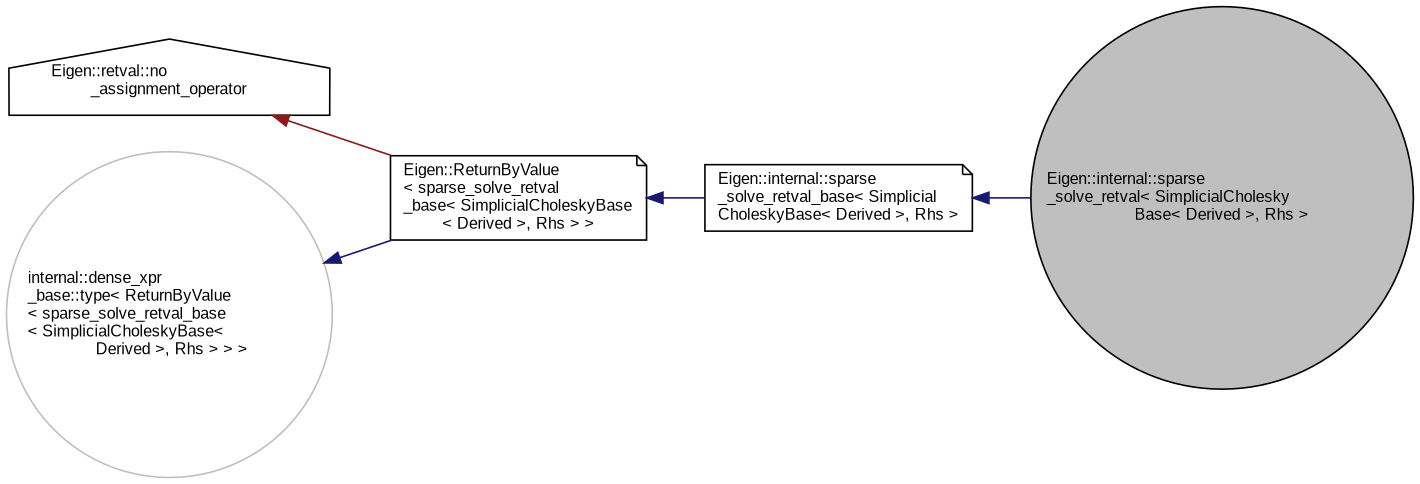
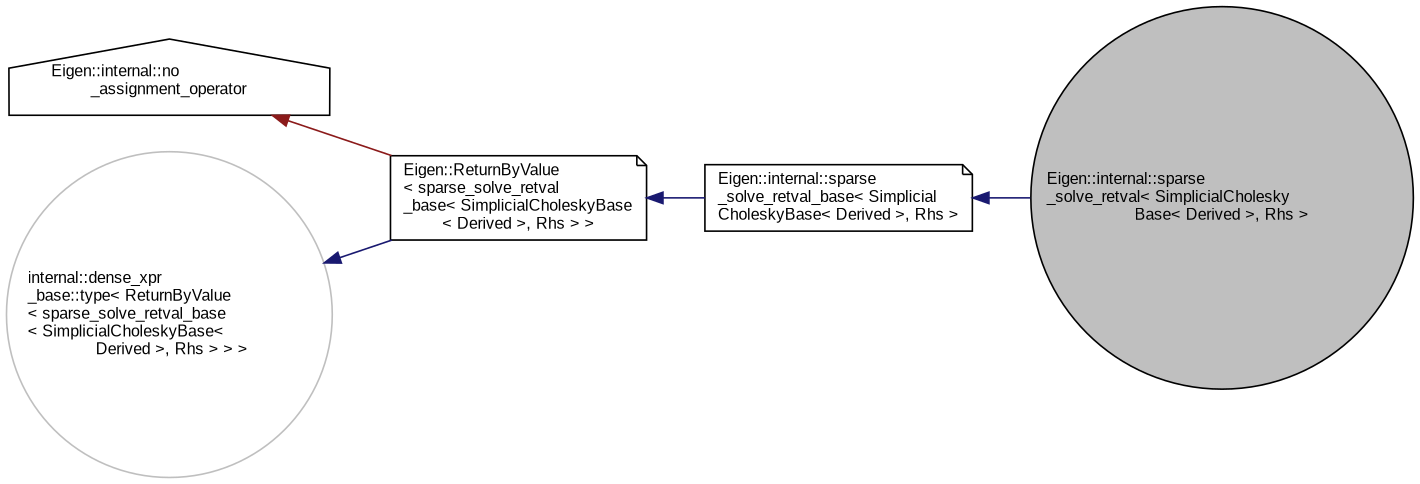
node "Eigen::retval::no _assignment_operator": label "Eigen::retval::no _assignment_operator" -> "Eigen::internal::no _assignment_operator"
